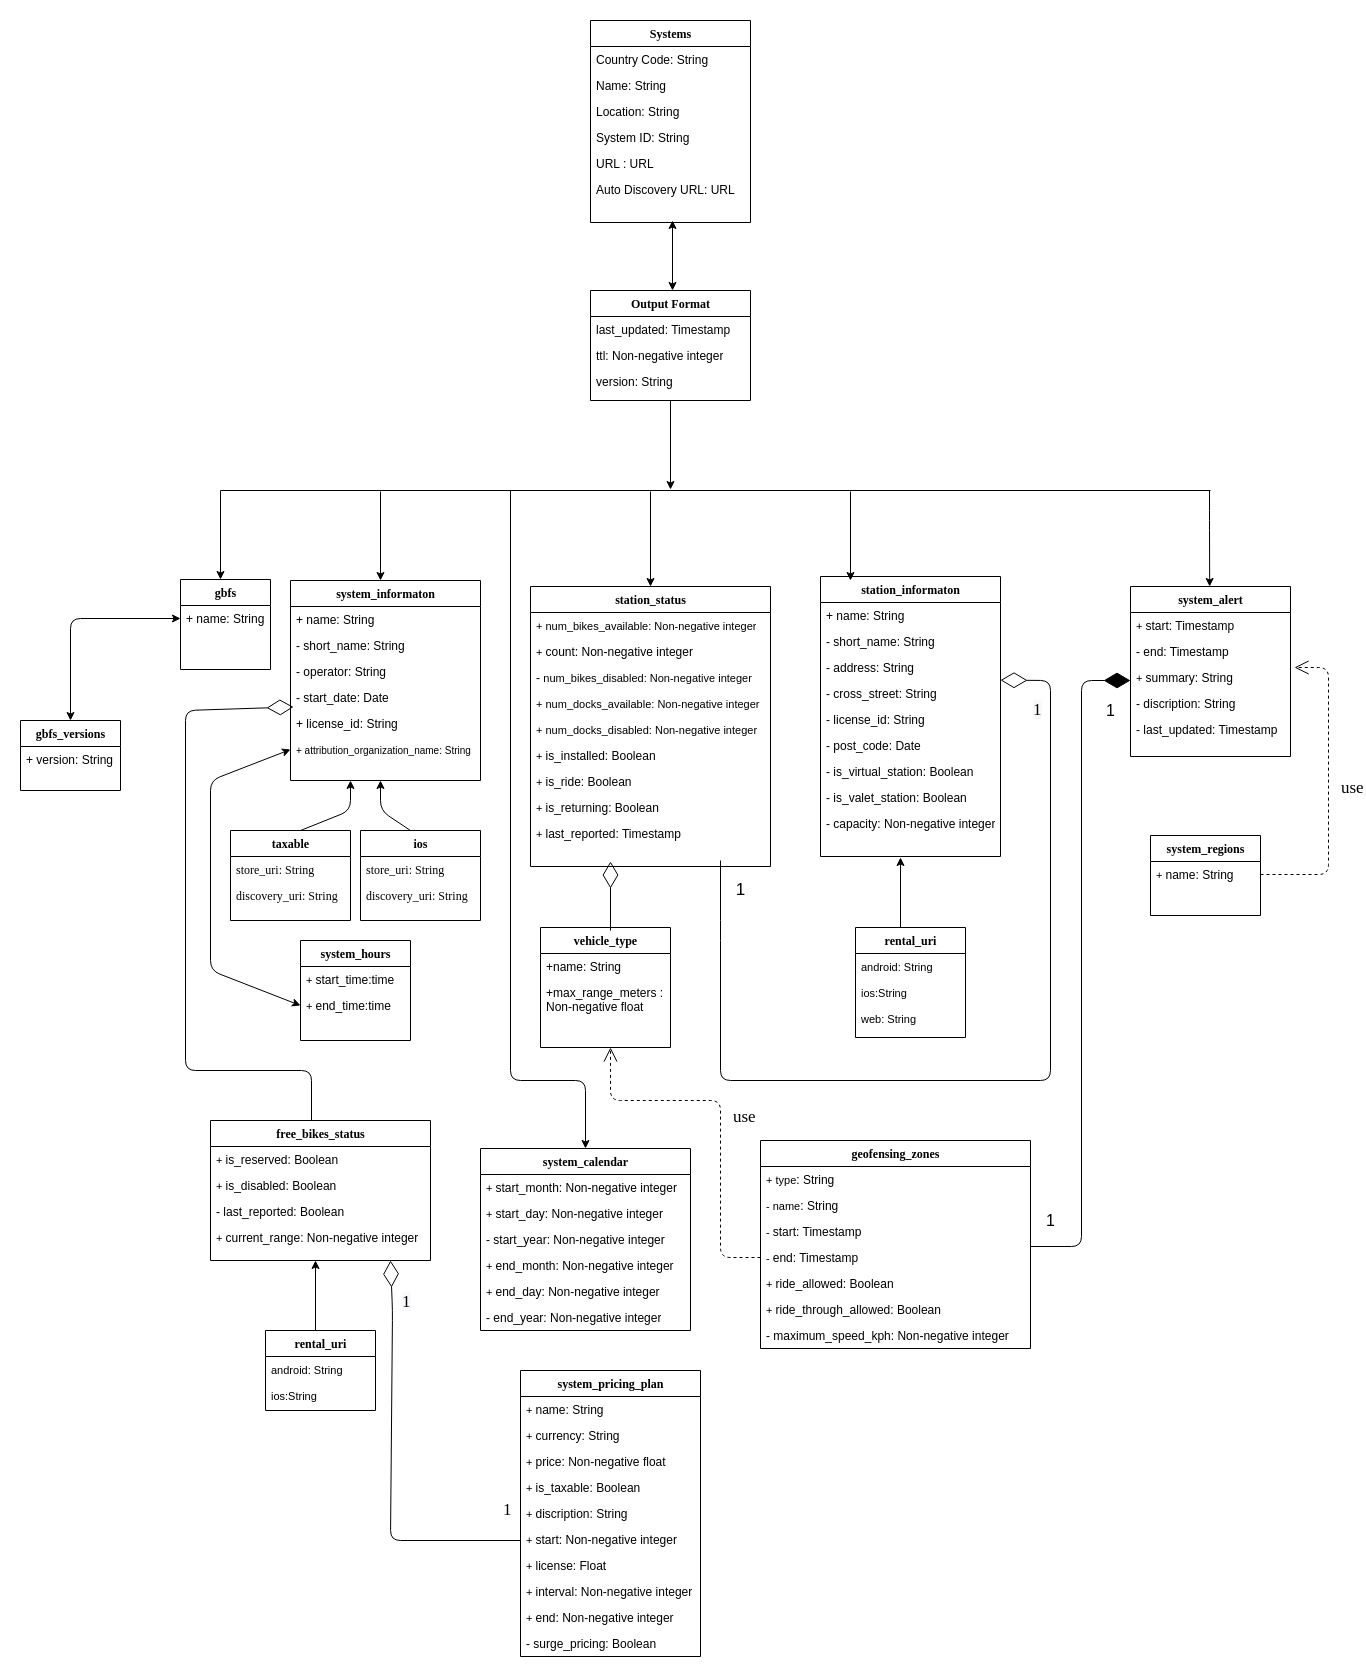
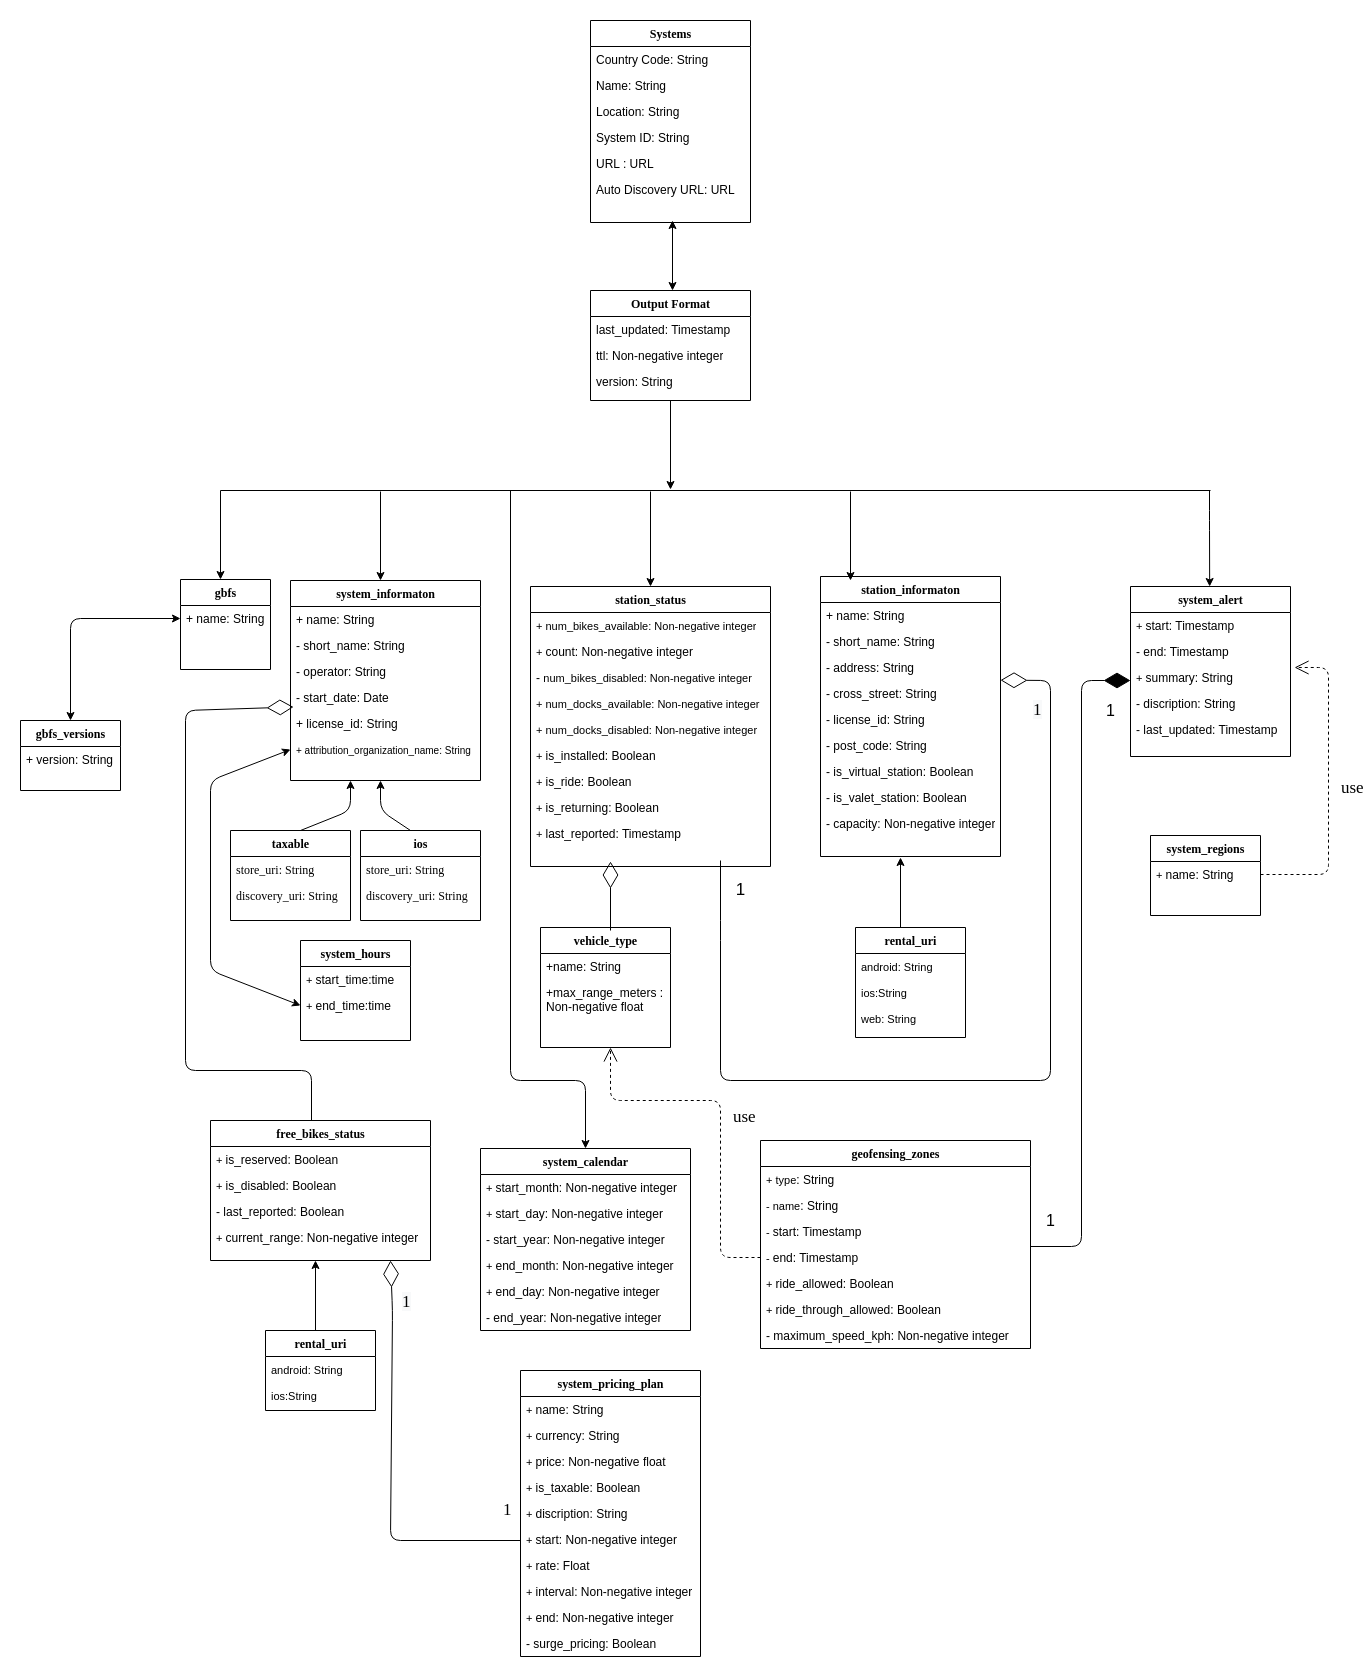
node "- post_code: Date": label "- post_code: Date" -> "- post_code: String"
node "+ license: Float": label "+ license: Float" -> "+ rate: Float"
